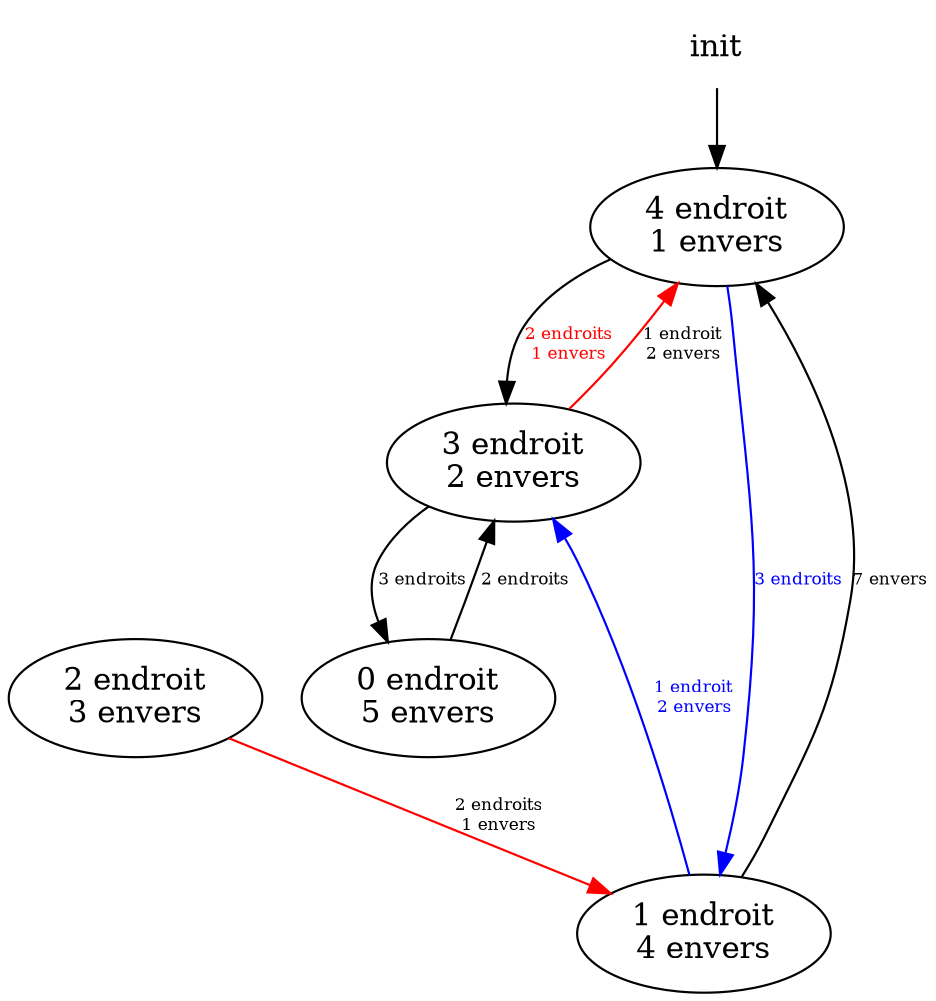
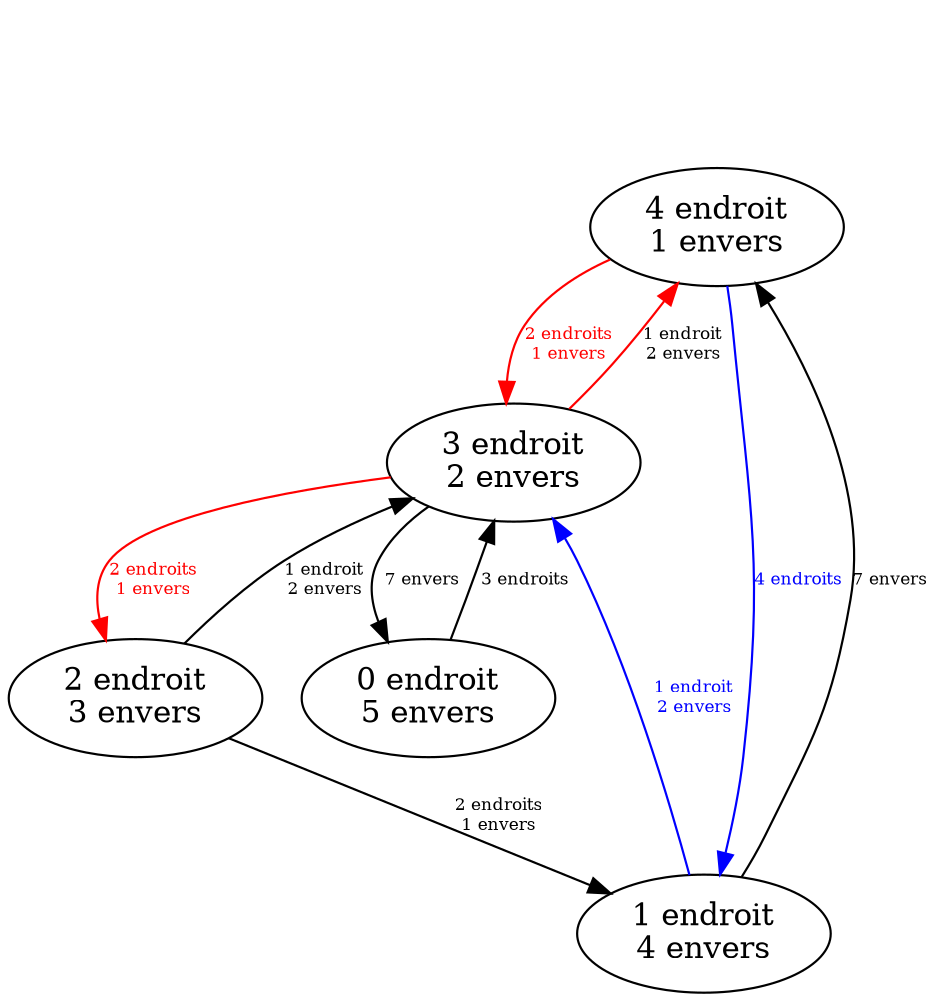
node "init": removed
edge "4 endroit 1 envers" -> "3 endroit 2 envers": color black -> red
edge "3 endroit 2 envers" -> "2 endroit 3 envers": added, label "2 endroits 1 envers"
edge "2 endroit 3 envers" -> "3 endroit 2 envers": added, label "1 endroit 2 envers"
edge "3 endroit 2 envers" -> "0 endroit 5 envers": label "3 endroits" -> "7 envers"
edge "0 endroit 5 envers" -> "3 endroit 2 envers": label "2 endroits" -> "3 endroits"
edge "4 endroit 1 envers" -> "1 endroit 4 envers": label "3 endroits" -> "4 endroits"
edge "2 endroit 3 envers" -> "1 endroit 4 envers": color red -> black
